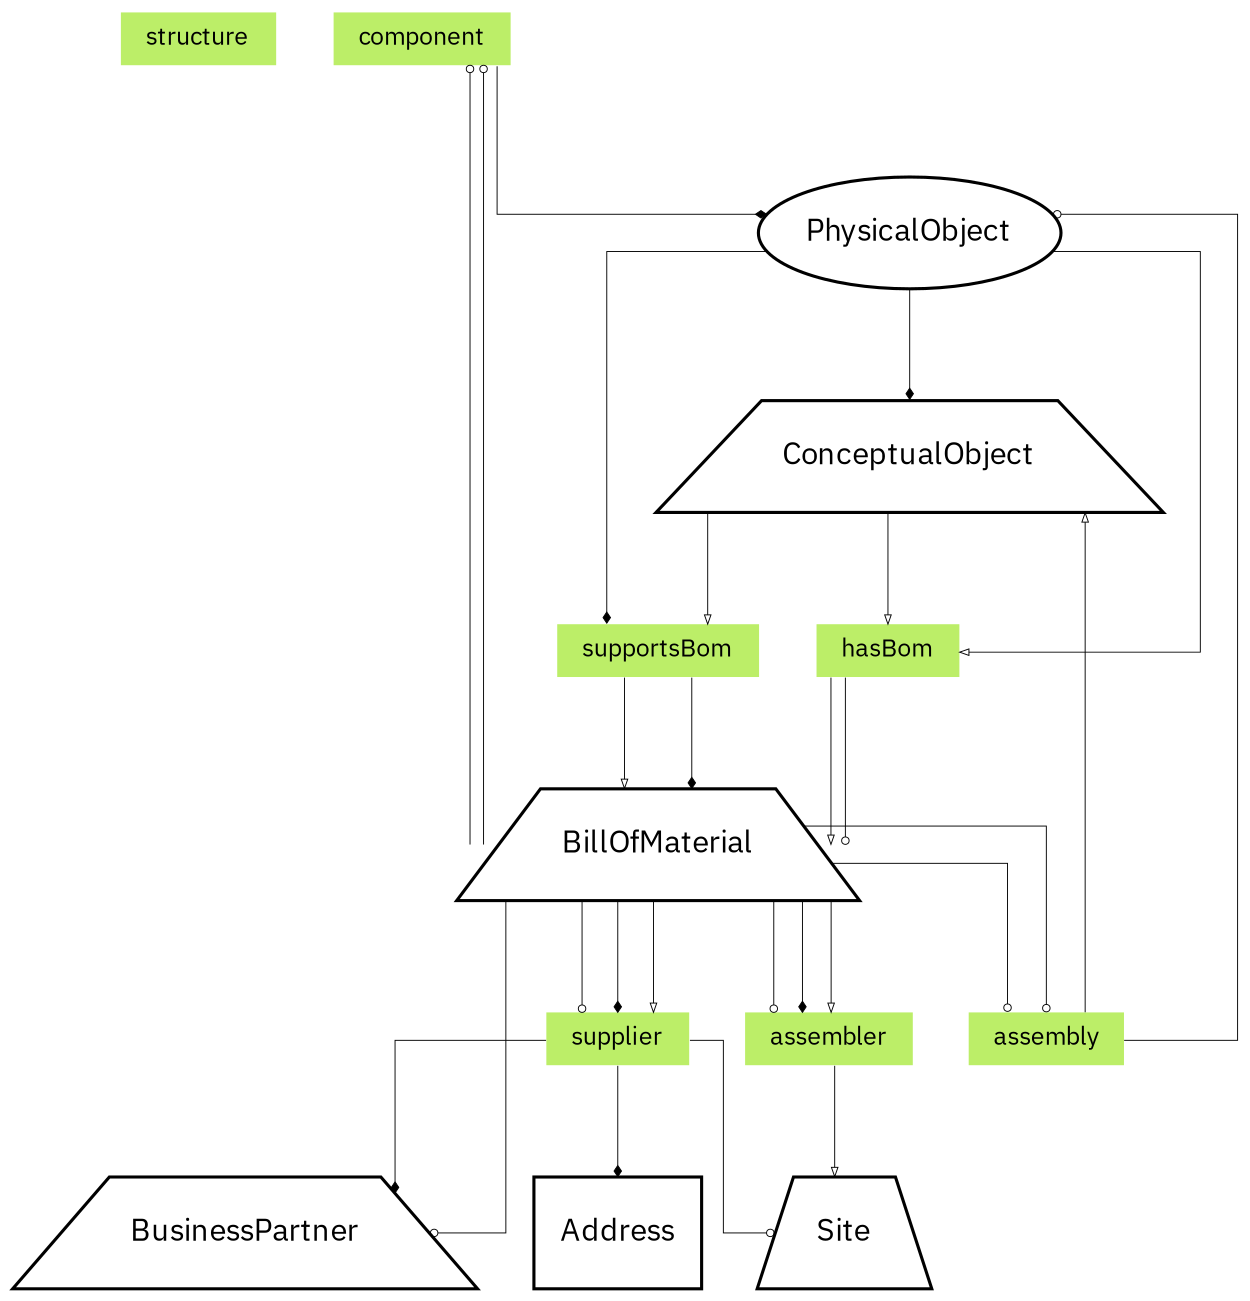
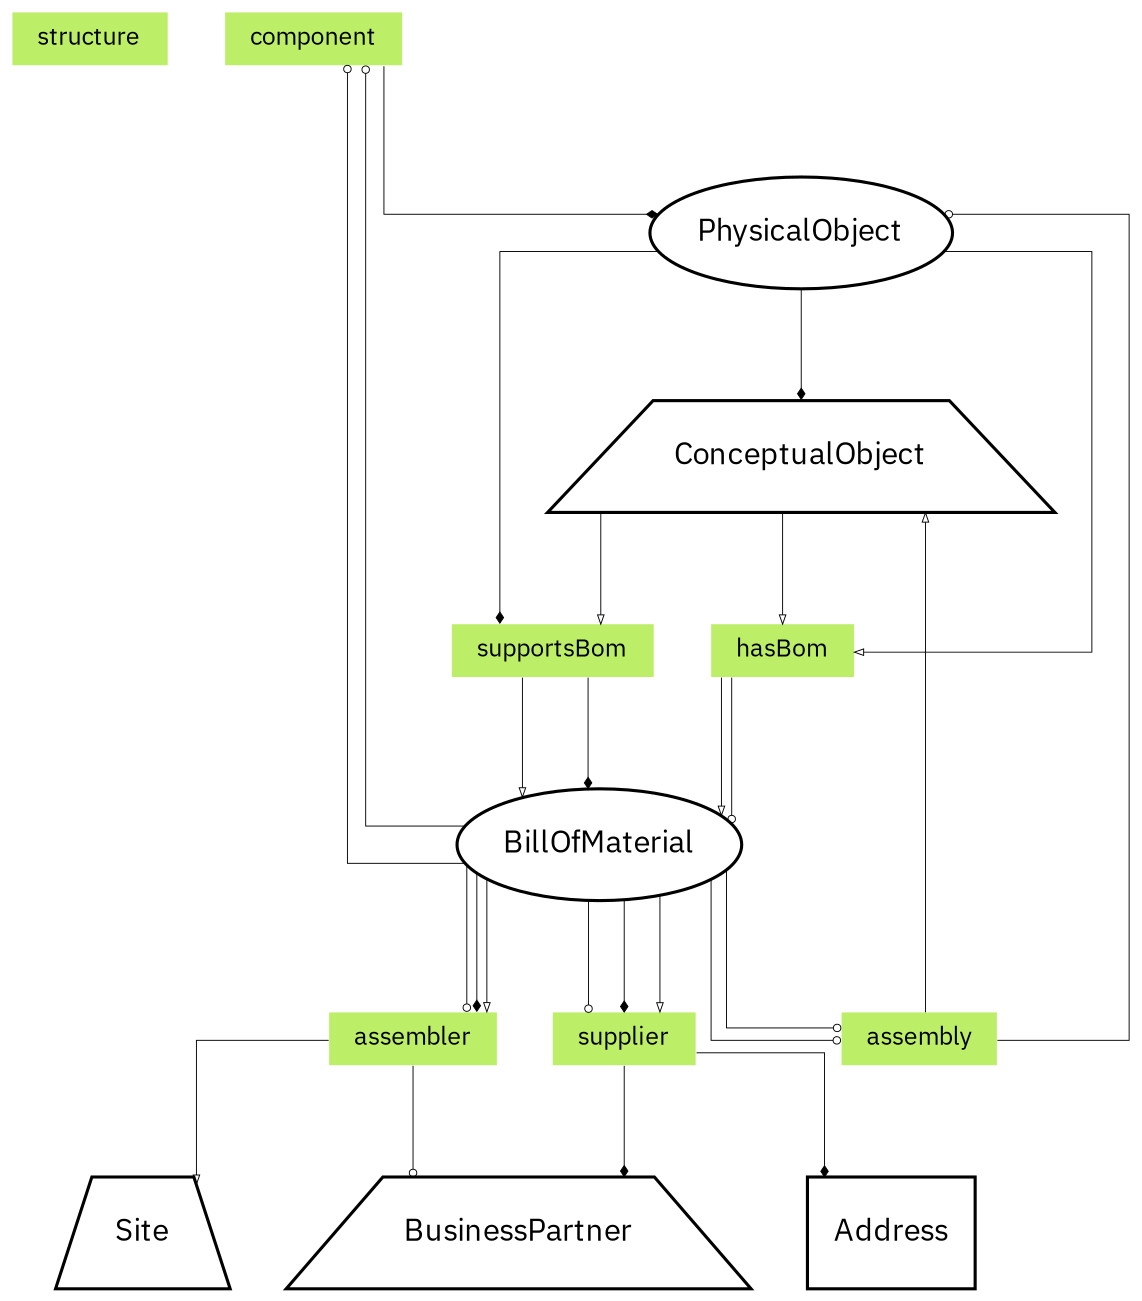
node "BillOfMaterial": shape trapezium -> ellipse
edge "BillOfMaterial" -> "BusinessPartner": now "assembler" -> "BusinessPartner"
edge "supplier" -> "Site": removed
